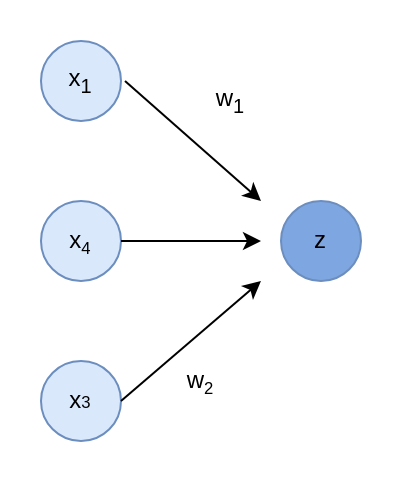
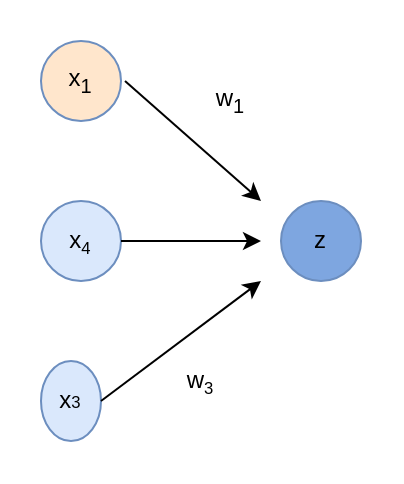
node "x1": fillcolor #dae8fc -> #ffe6cc
node "w2": label "w2" -> "w3"
node "x3": size 80x80 -> 60x80
